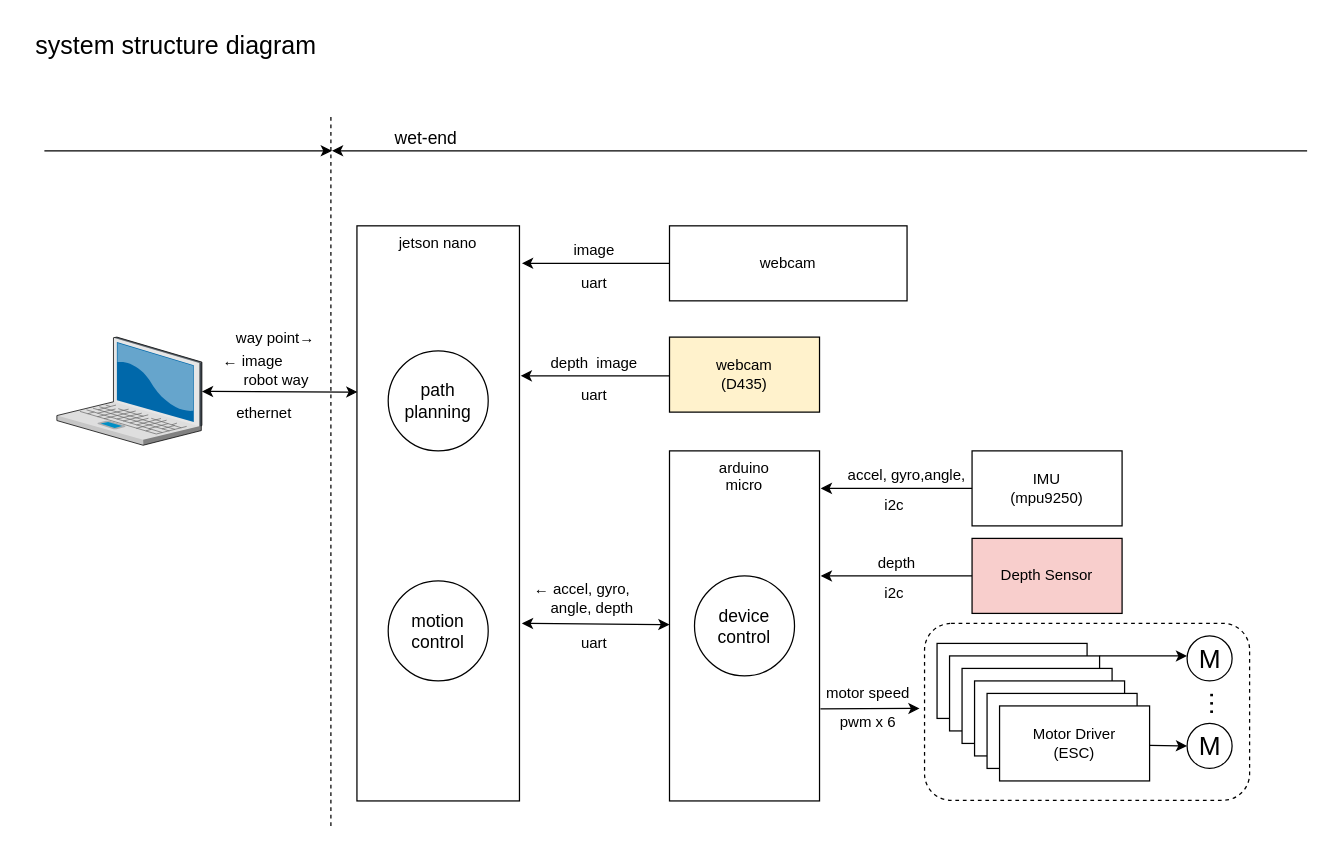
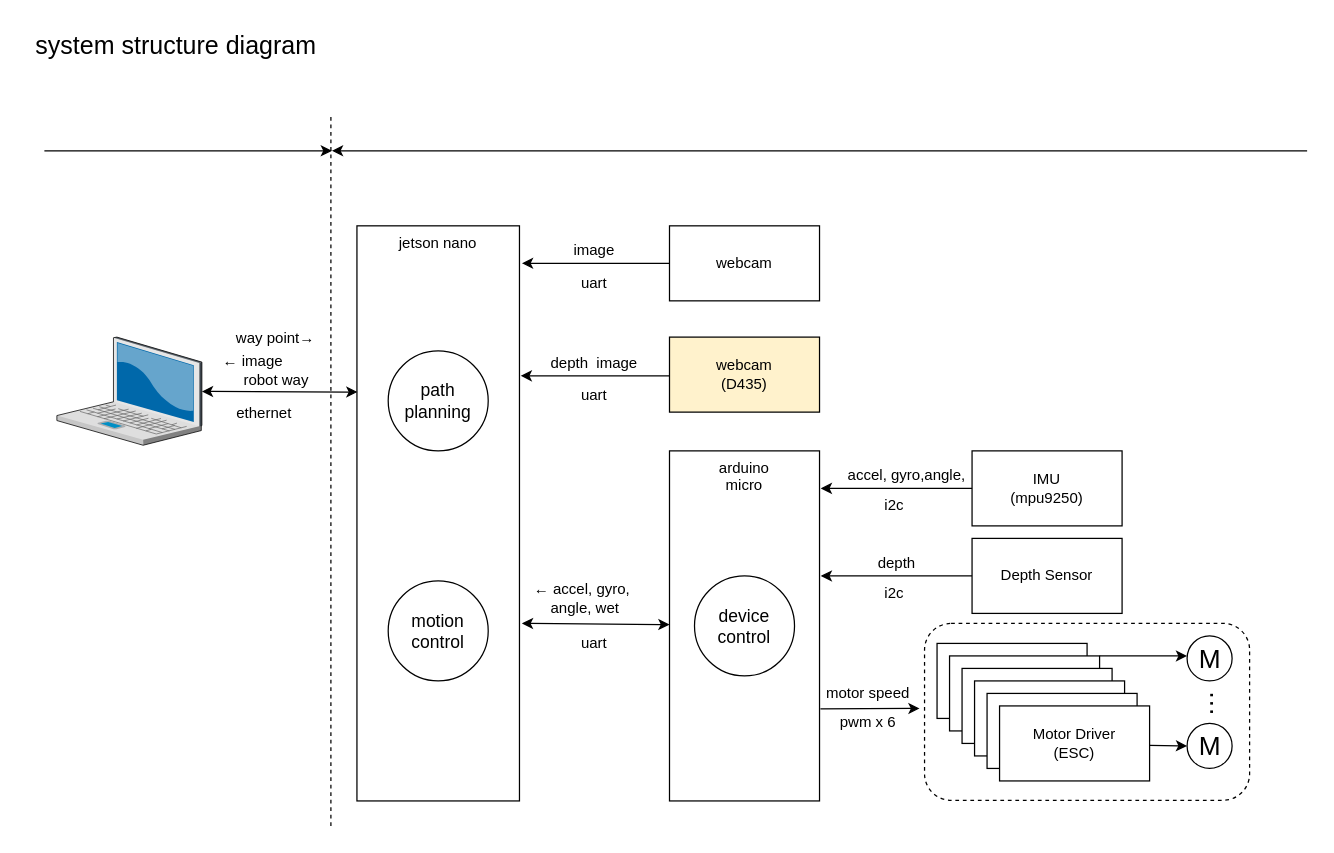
node "wet-end": removed
node "webcam": size 238x75 -> 150x75
node "Depth Sensor": fillcolor #f8cecc -> #ffffff
node "← accel, gyro, angle, depth": label "← accel, gyro, angle, depth" -> "← accel, gyro, angle, wet"
